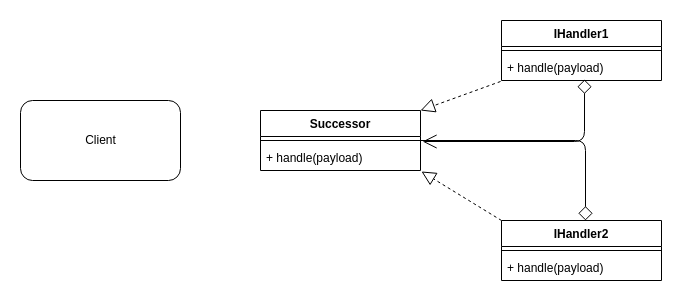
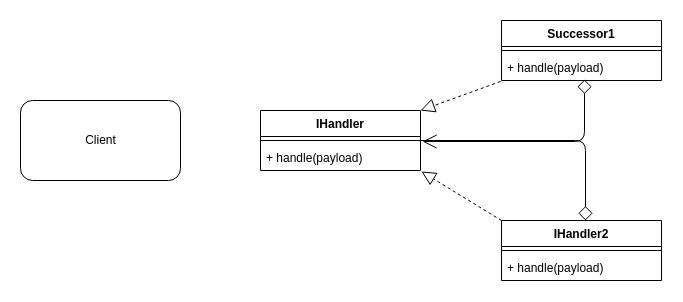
node "IHandler1": label "IHandler1" -> "Successor1"
node "Successor": label "Successor" -> "IHandler"
